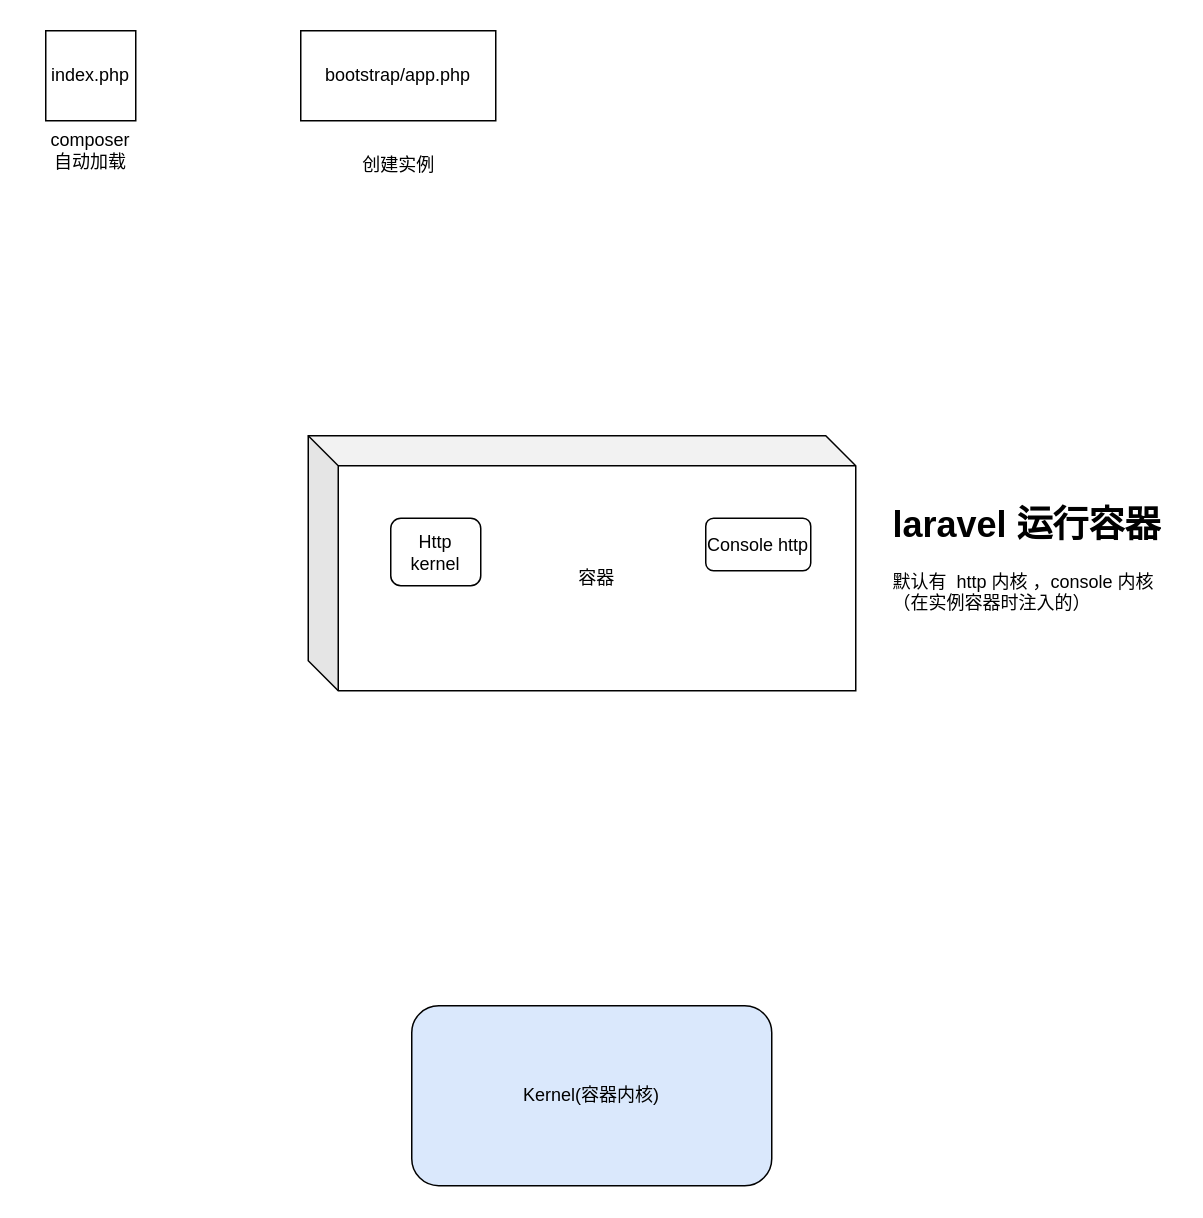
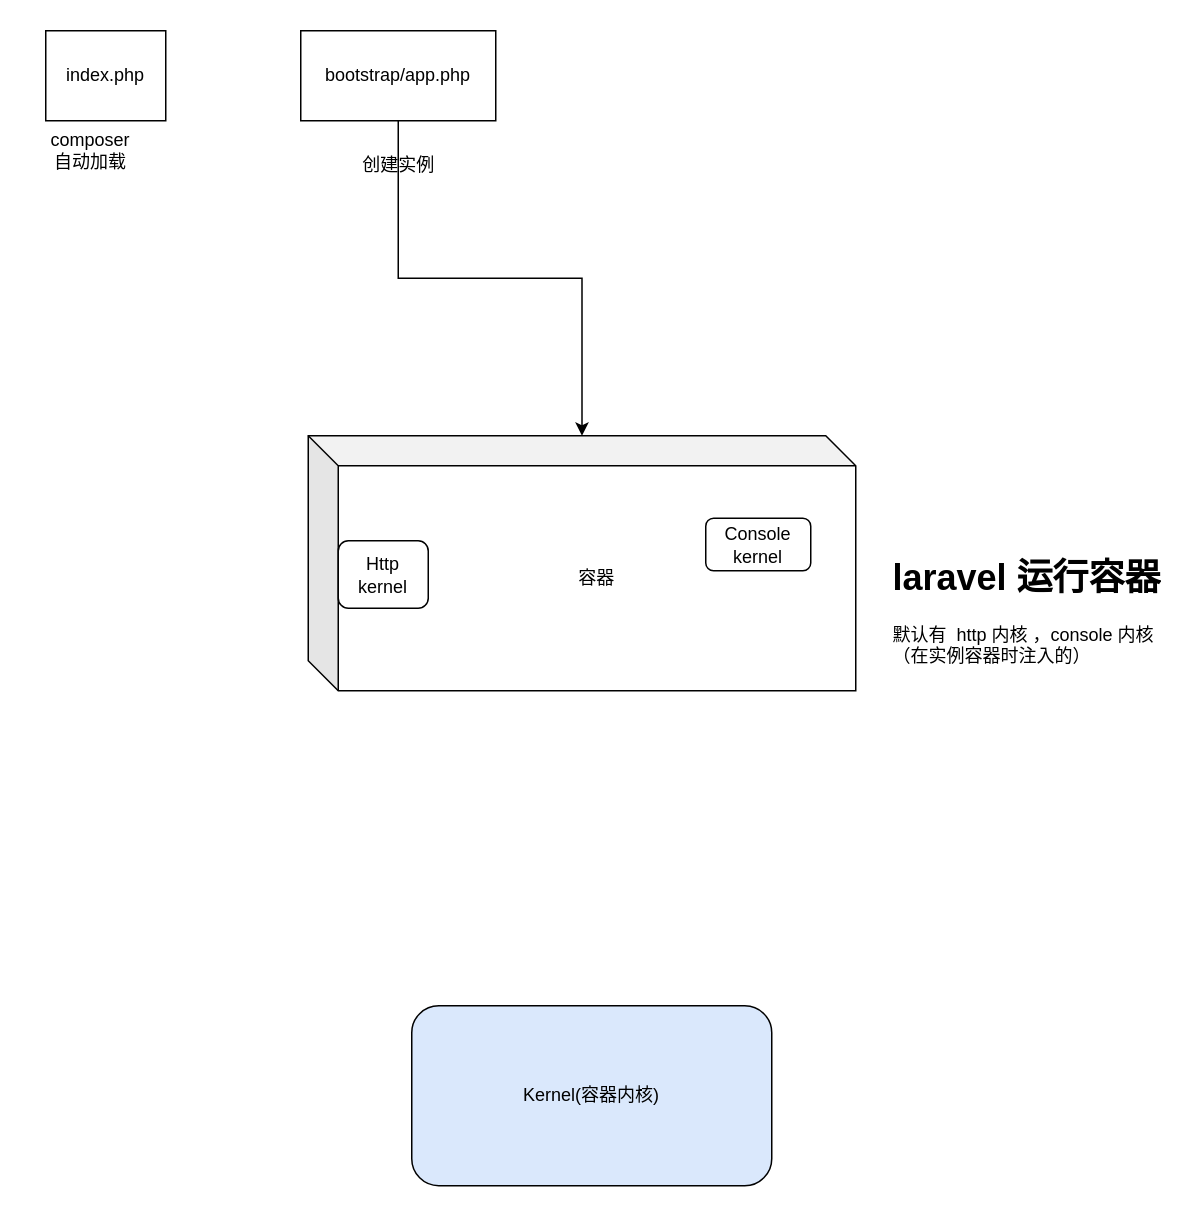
node "index.php": size 90x90 -> 120x90
edge "bootstrap/app.php" -> "容器": added
node "Console http": label "Console http" -> "Console kernel"
node "Http kernel": moved (436, 552) -> (383, 575)
node "laravel 运行容器 默认有 http 内核 ，console 内核 （在实例容器时注入的）": moved (1028, 586) -> (1028, 638)
